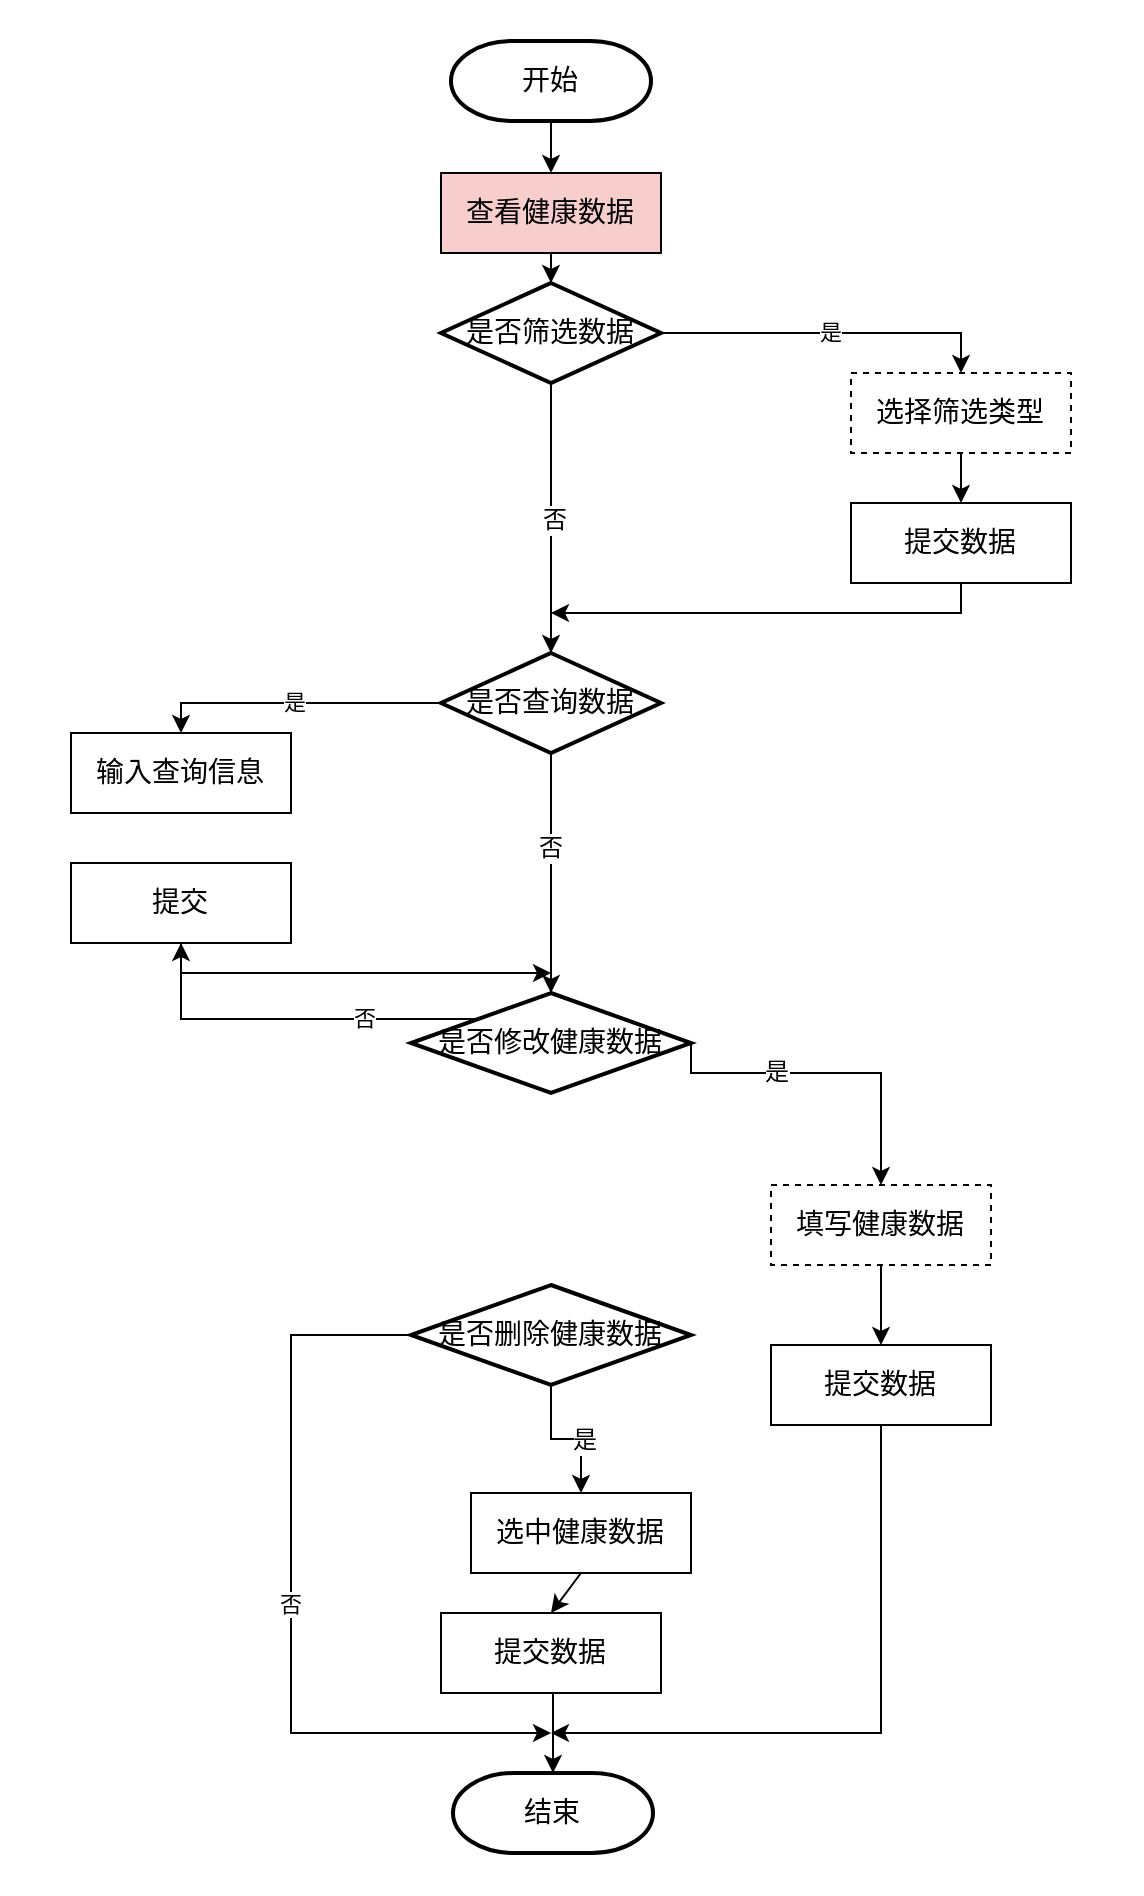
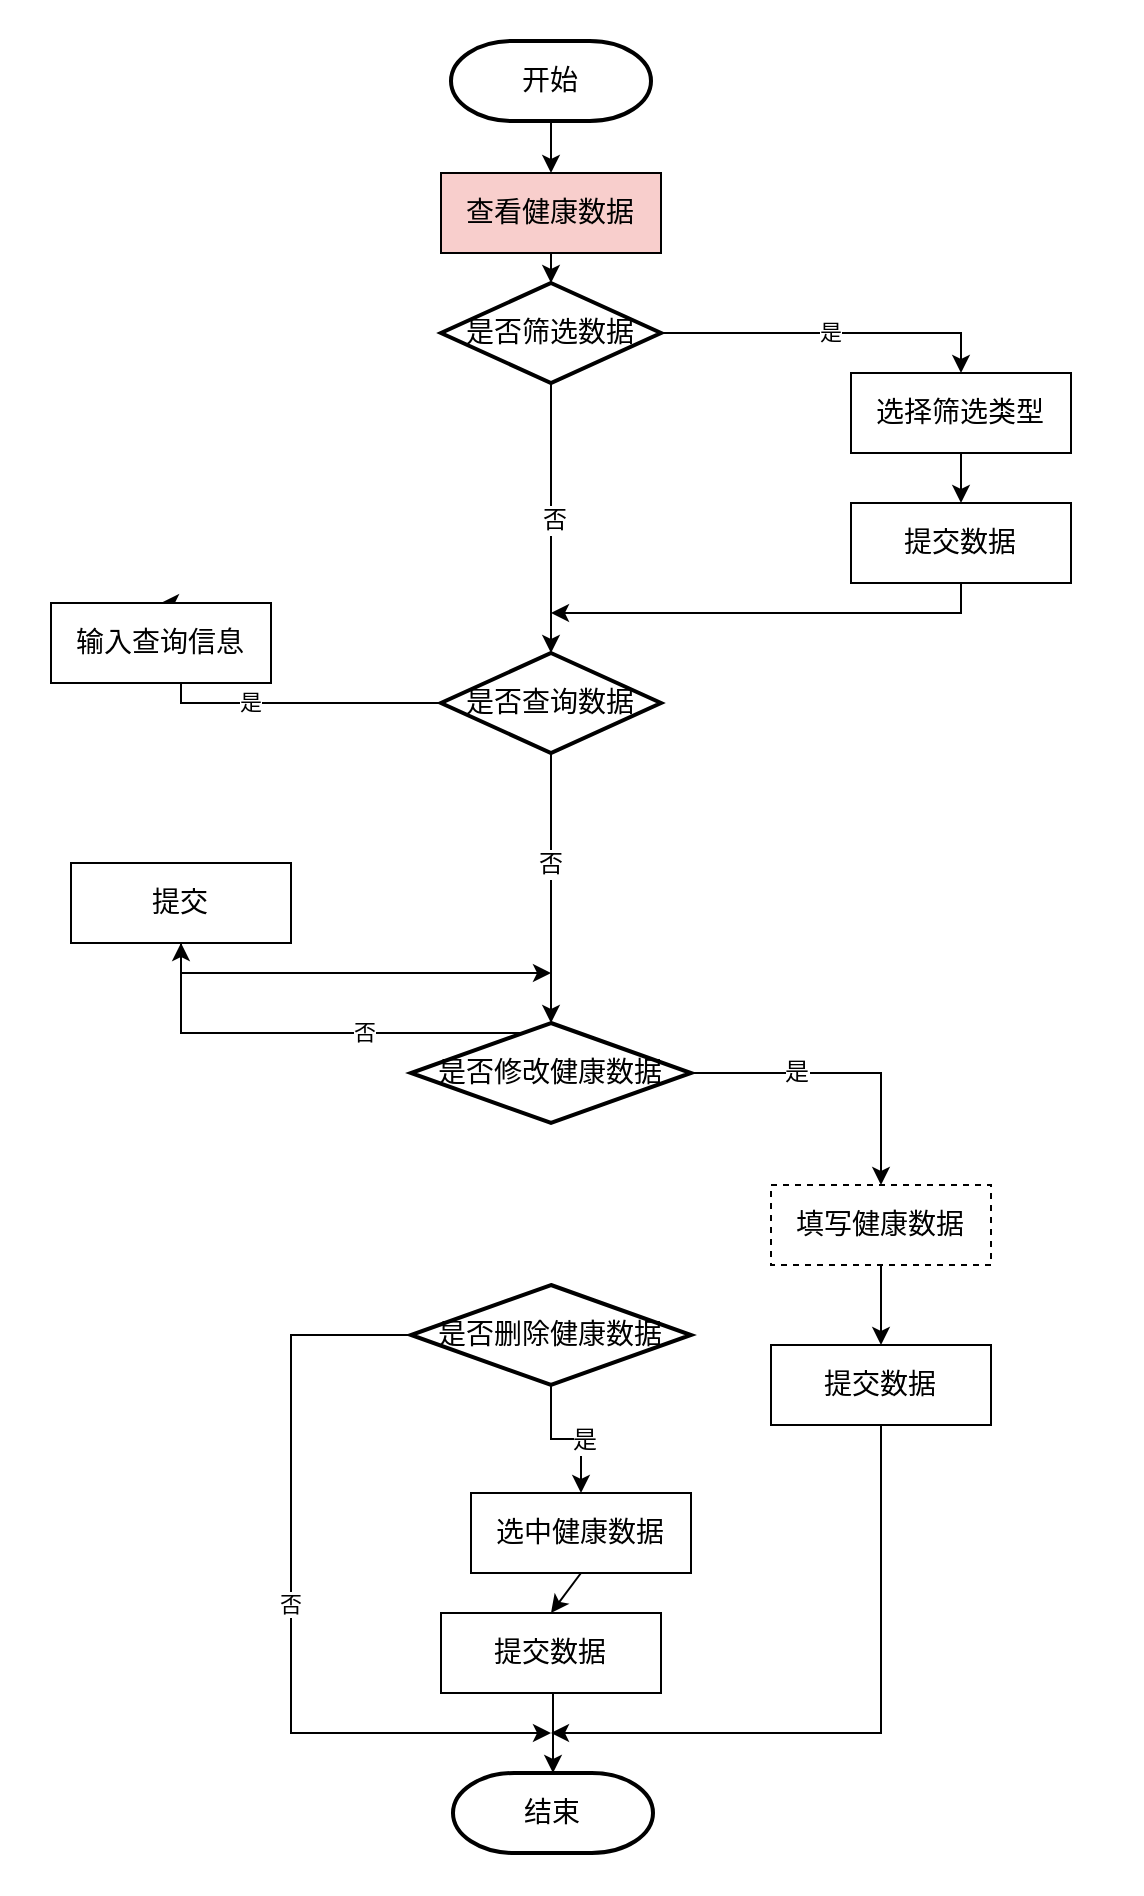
node "选择筛选类型": style dashed -> solid
node "输入查询信息": moved (181, 773) -> (161, 643)
node "是否修改健康数据": moved (551, 1043) -> (551, 1073)
